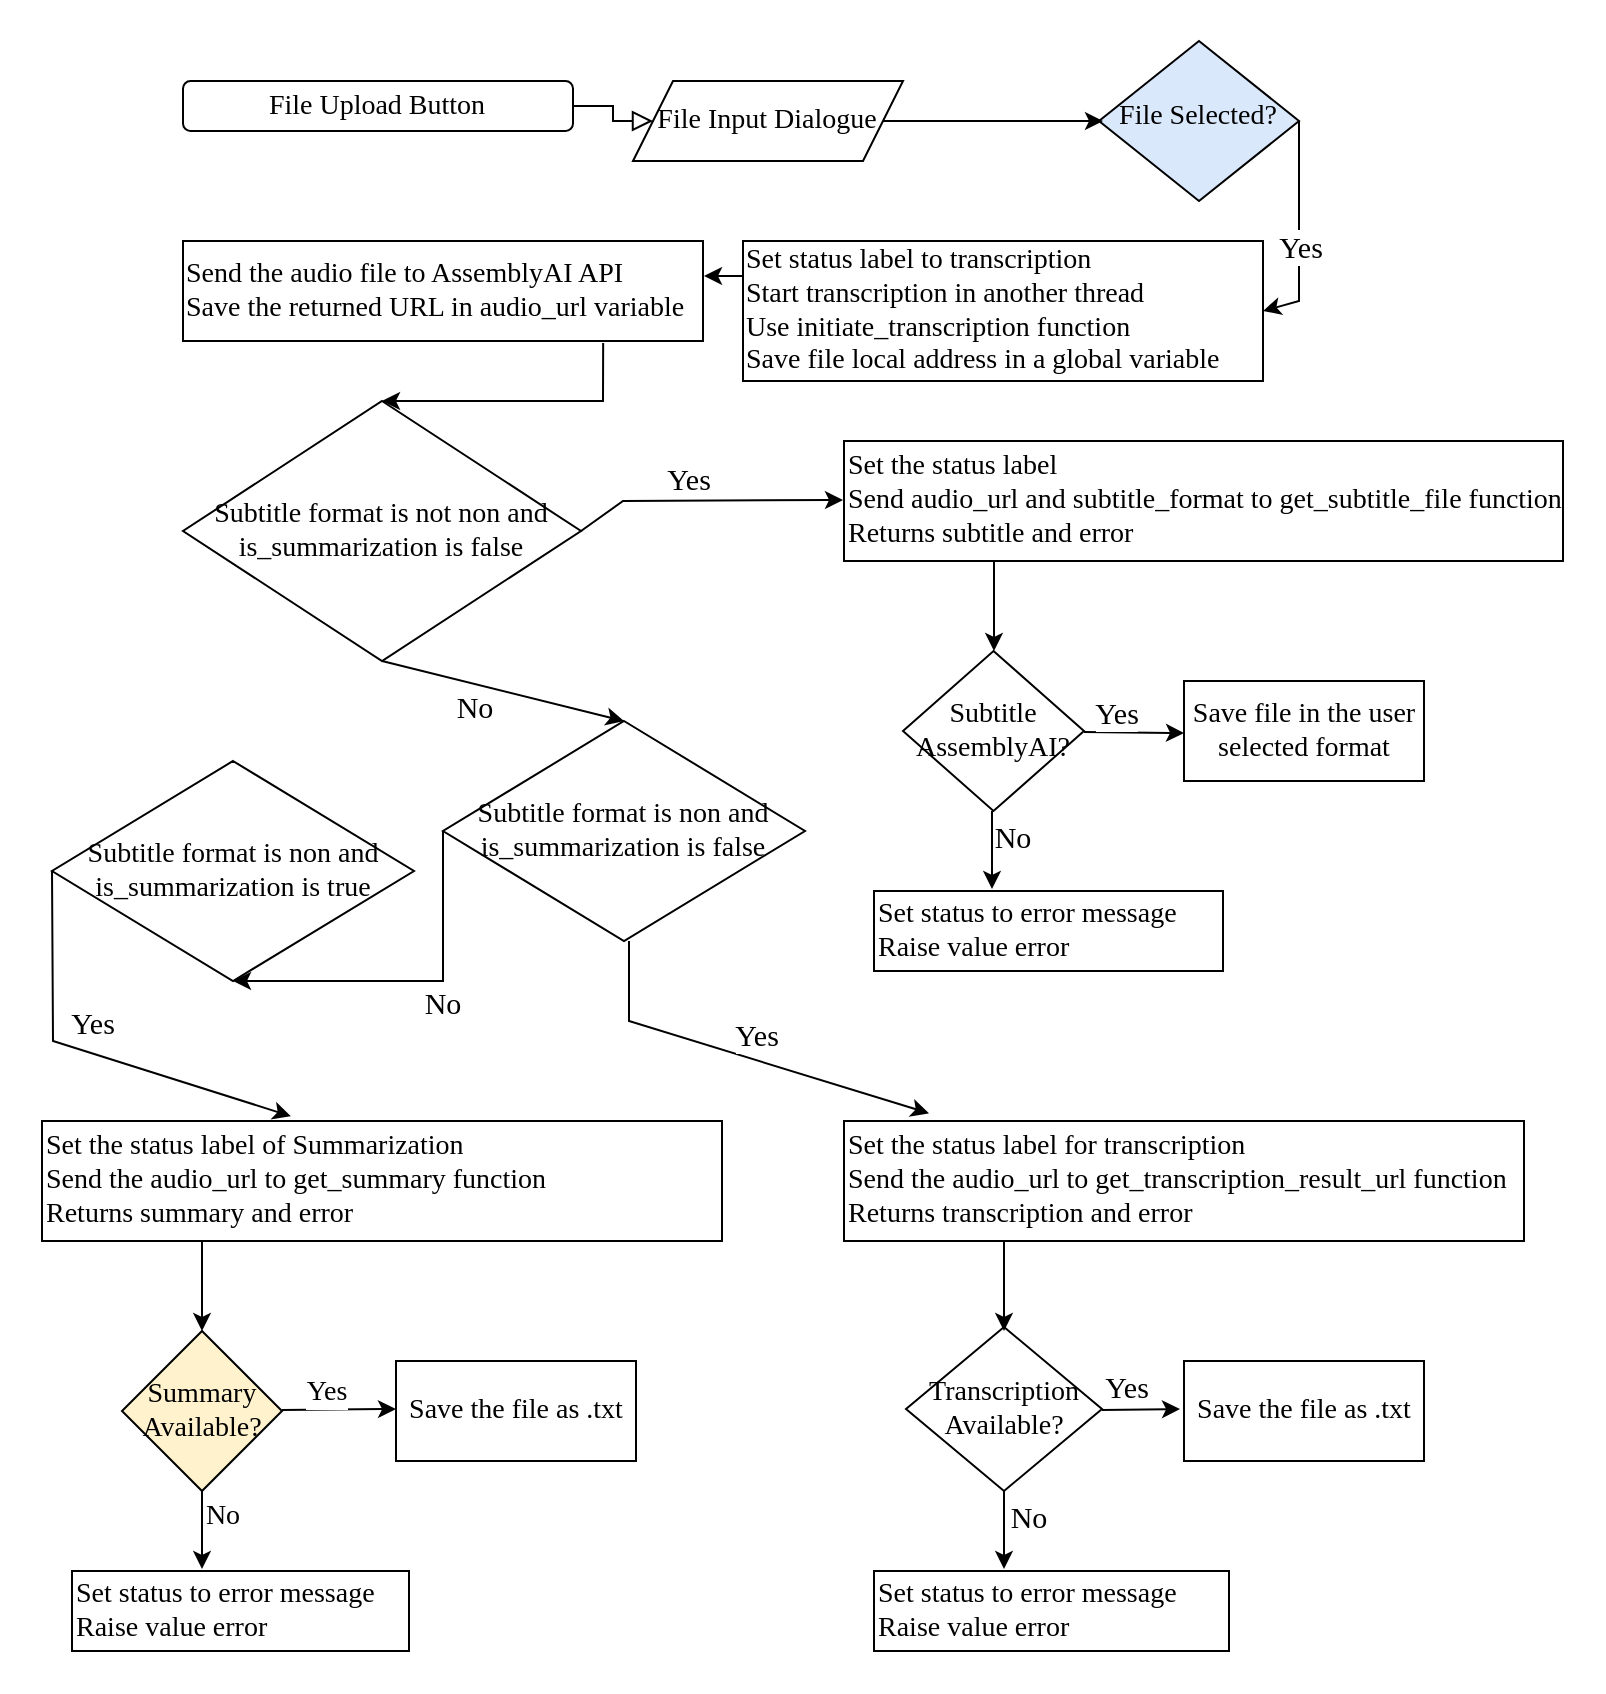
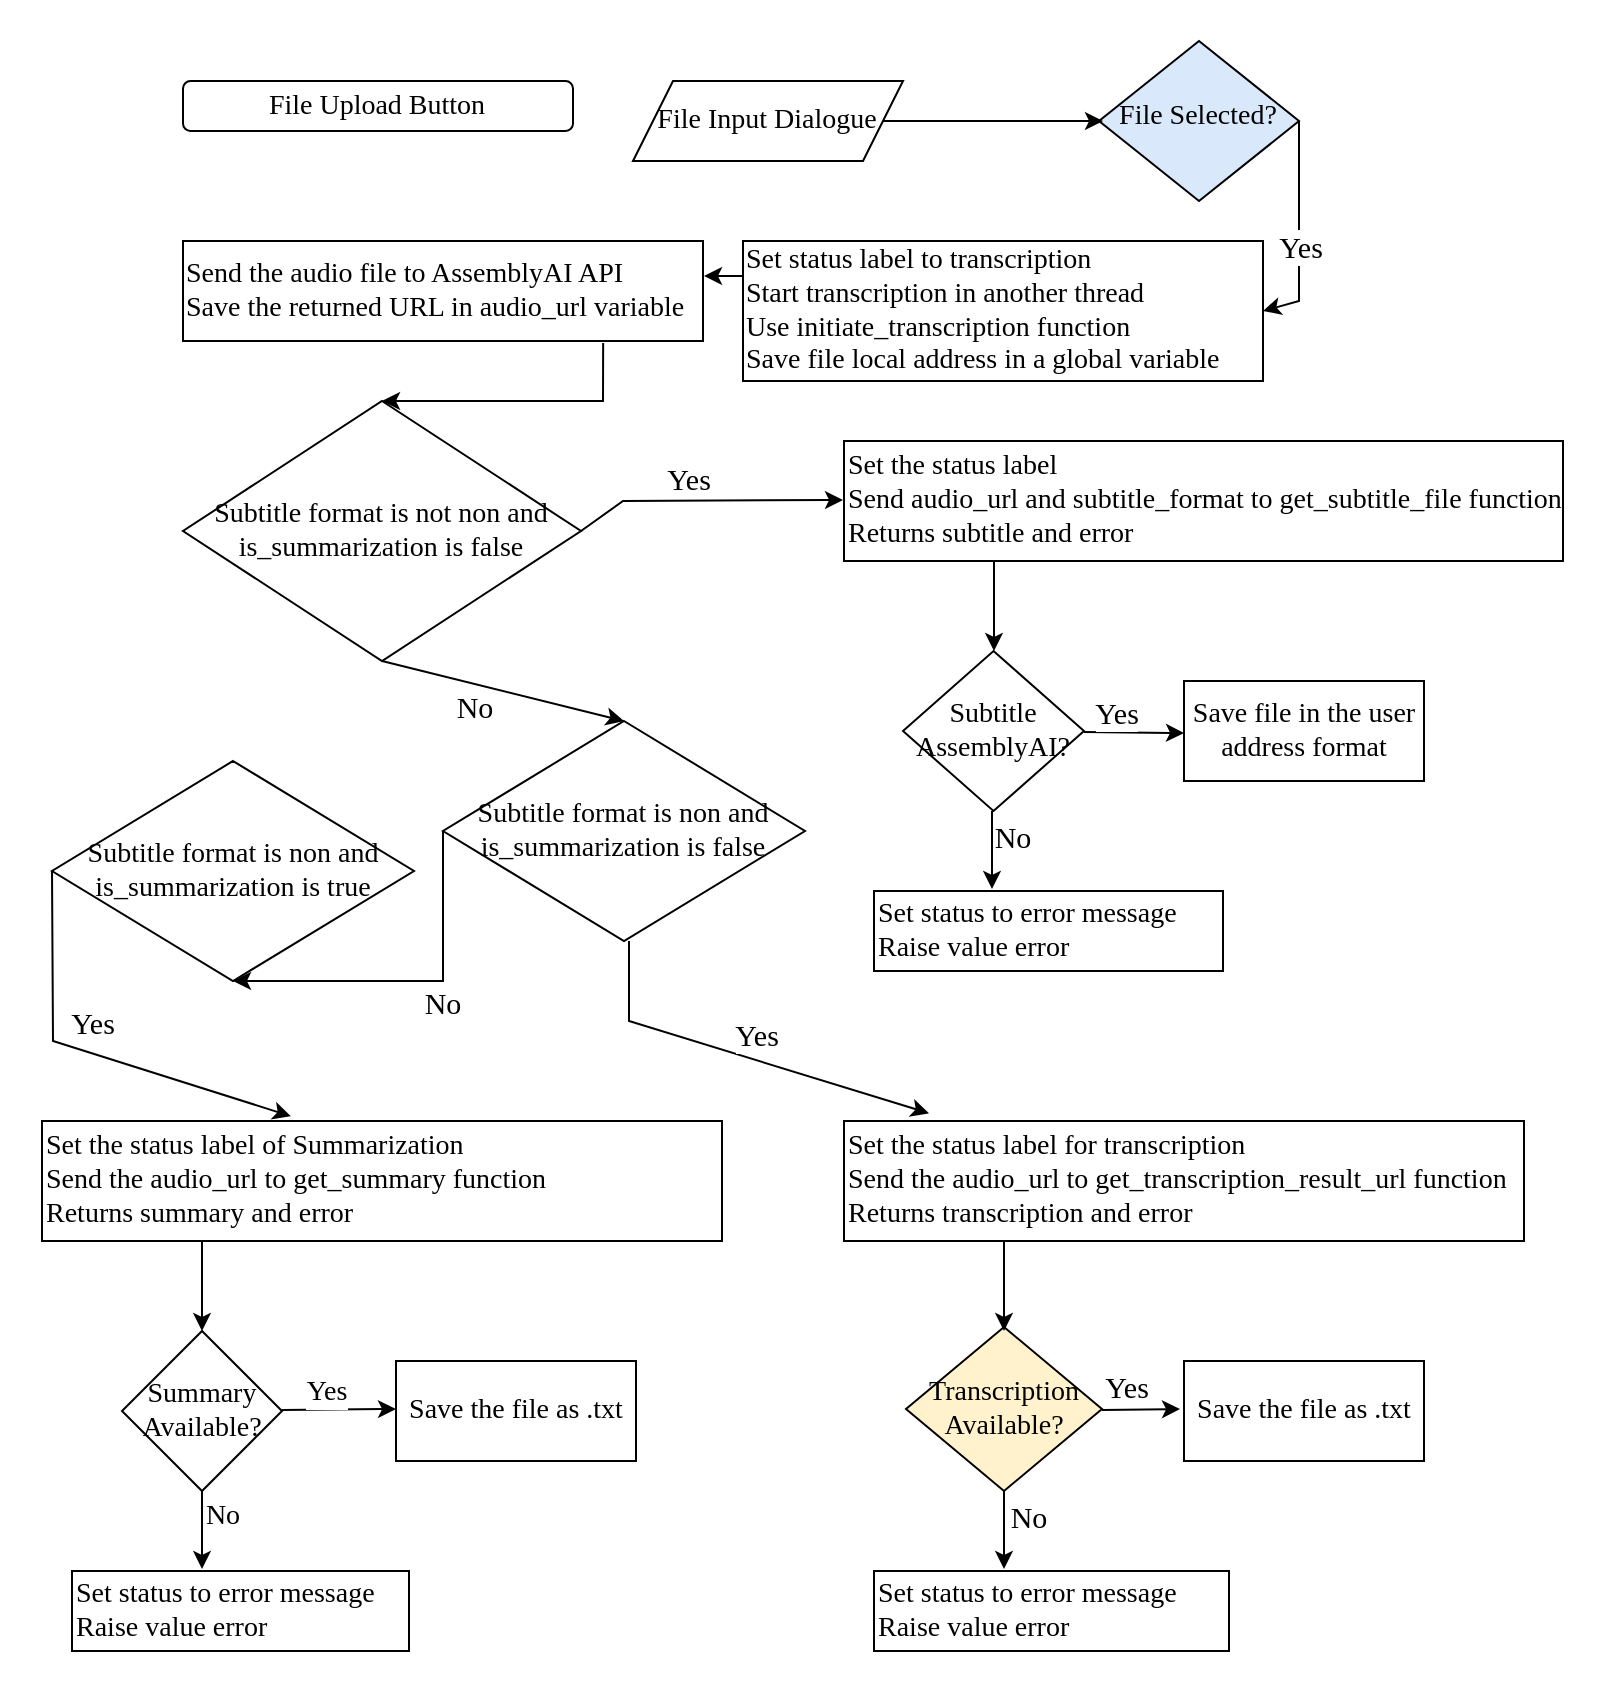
edge "File Upload Button" -> "File Input Dialogue": removed
node "Save file in the user selected format": label "Save file in the user selected format" -> "Save file in the user address format"
node "Transcription Available?": fillcolor #ffffff -> #fff2cc
node "Summary Available?": fillcolor #fff2cc -> #ffffff
